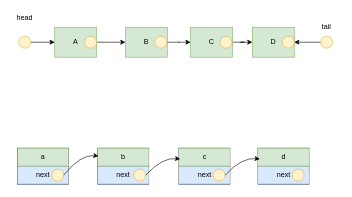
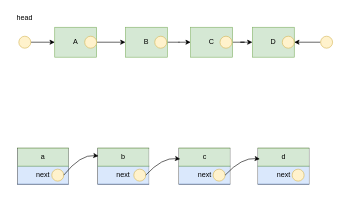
node "tail": removed
